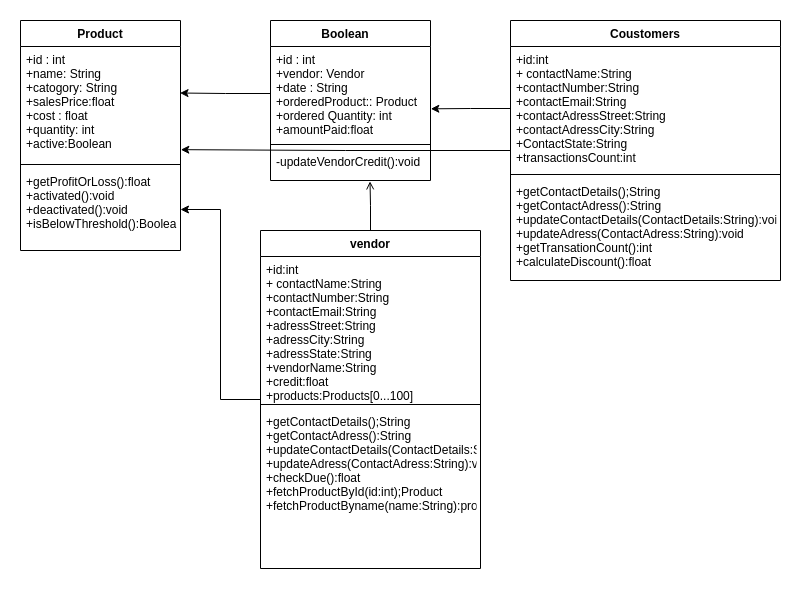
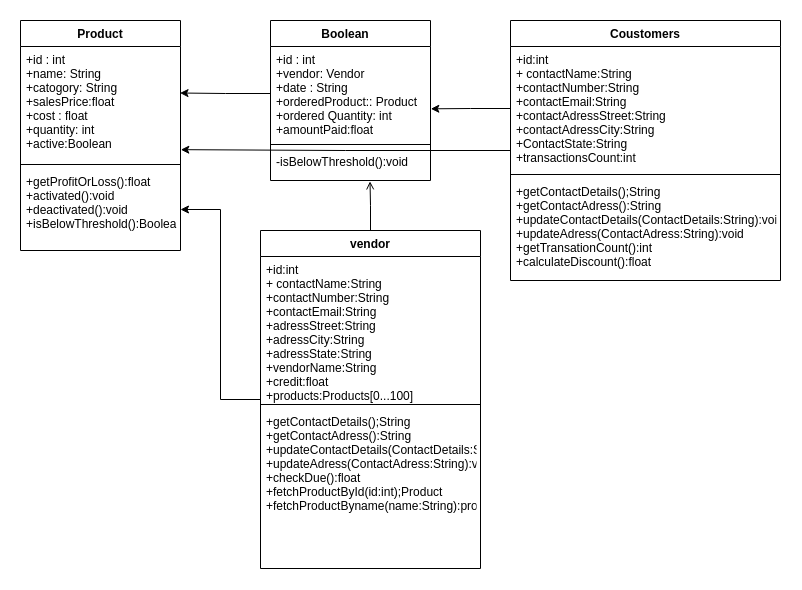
node "-updateVendorCredit():void": label "-updateVendorCredit():void" -> "-isBelowThreshold():void"
